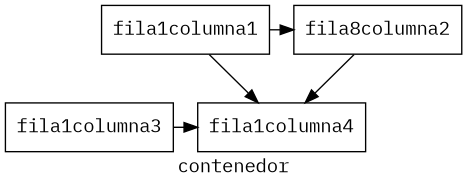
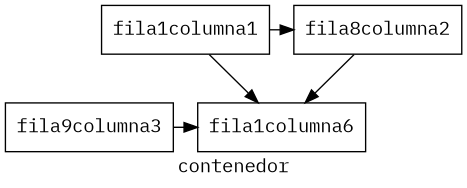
node "fila1columna3": label "fila1columna3" -> "fila9columna3"
node "fila1columna4": label "fila1columna4" -> "fila1columna6"
